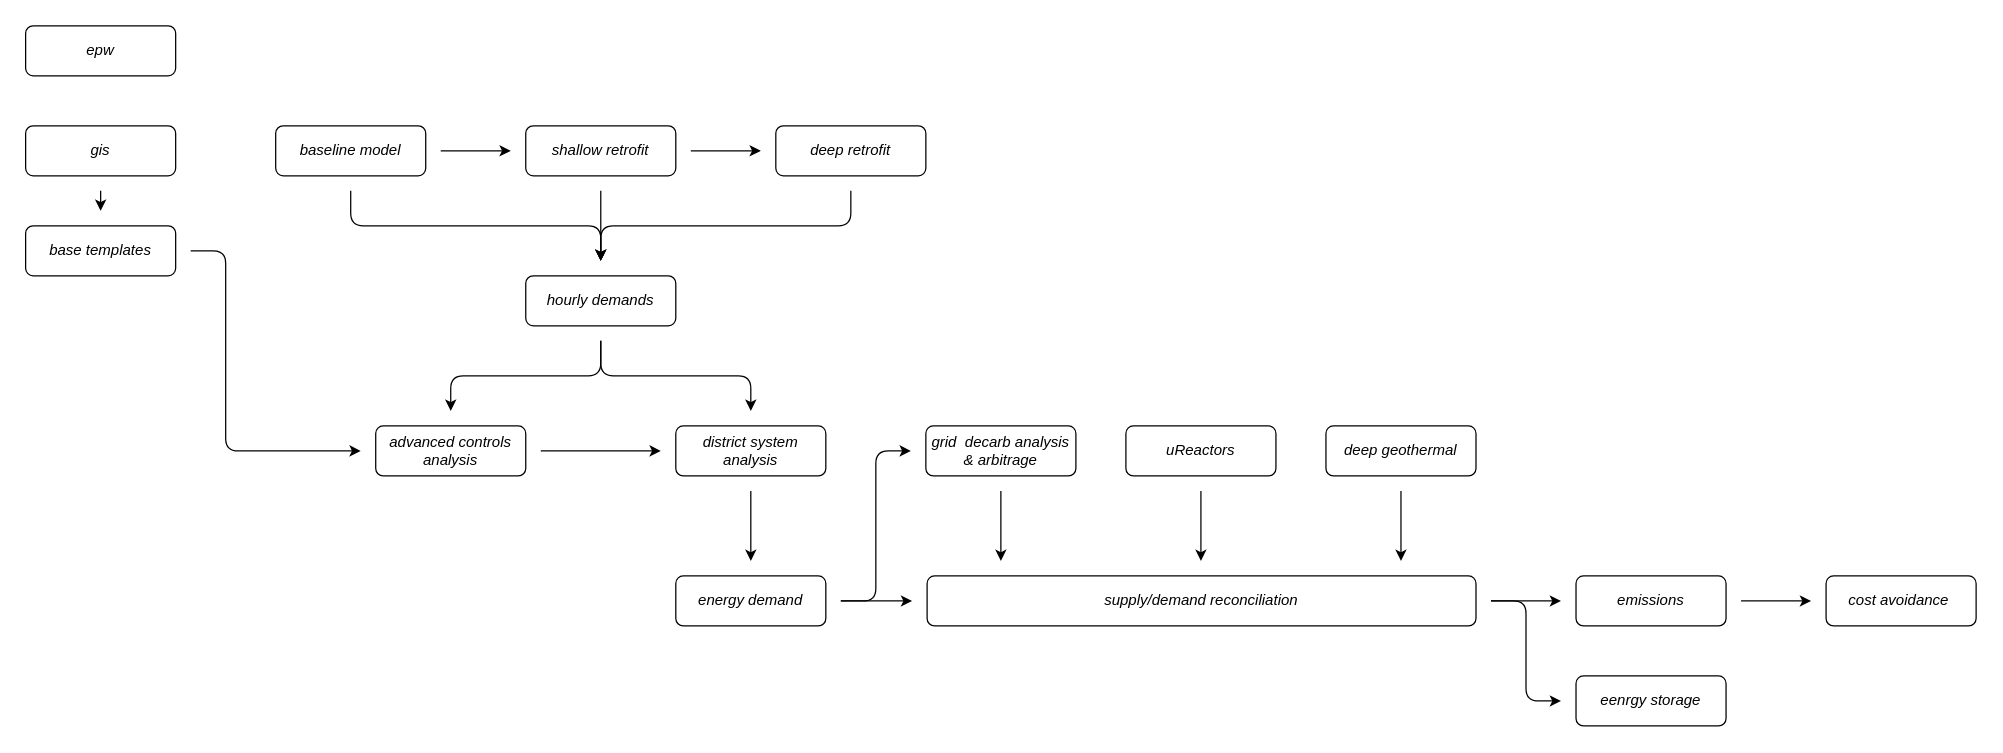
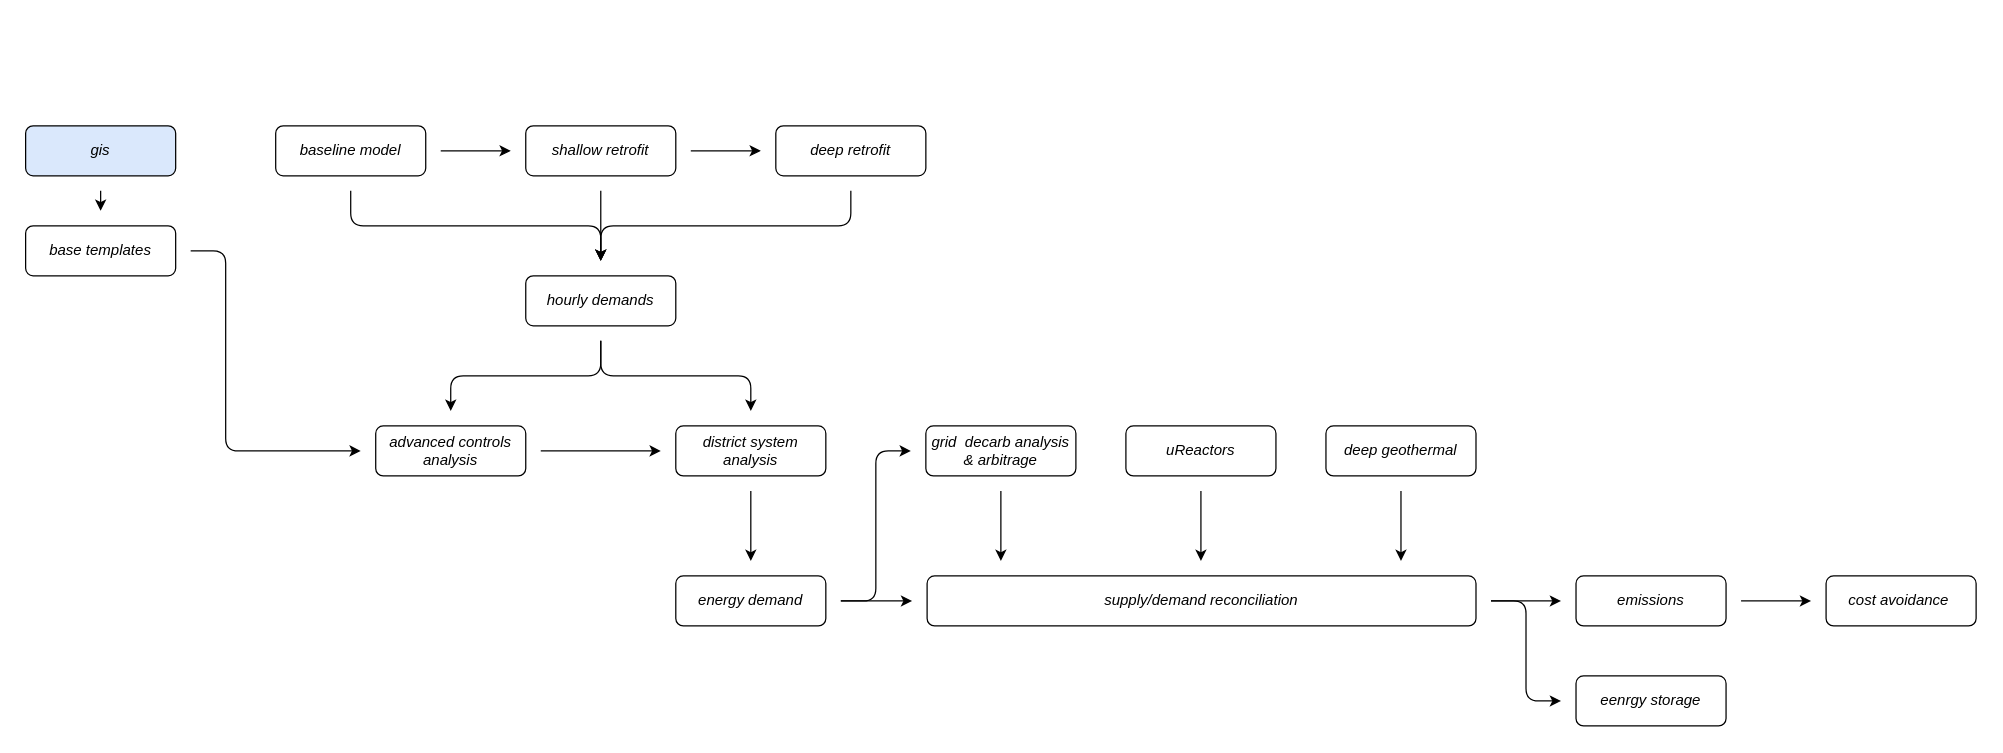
node "epw": removed
node "gis": fillcolor #ffffff -> #dae8fc
